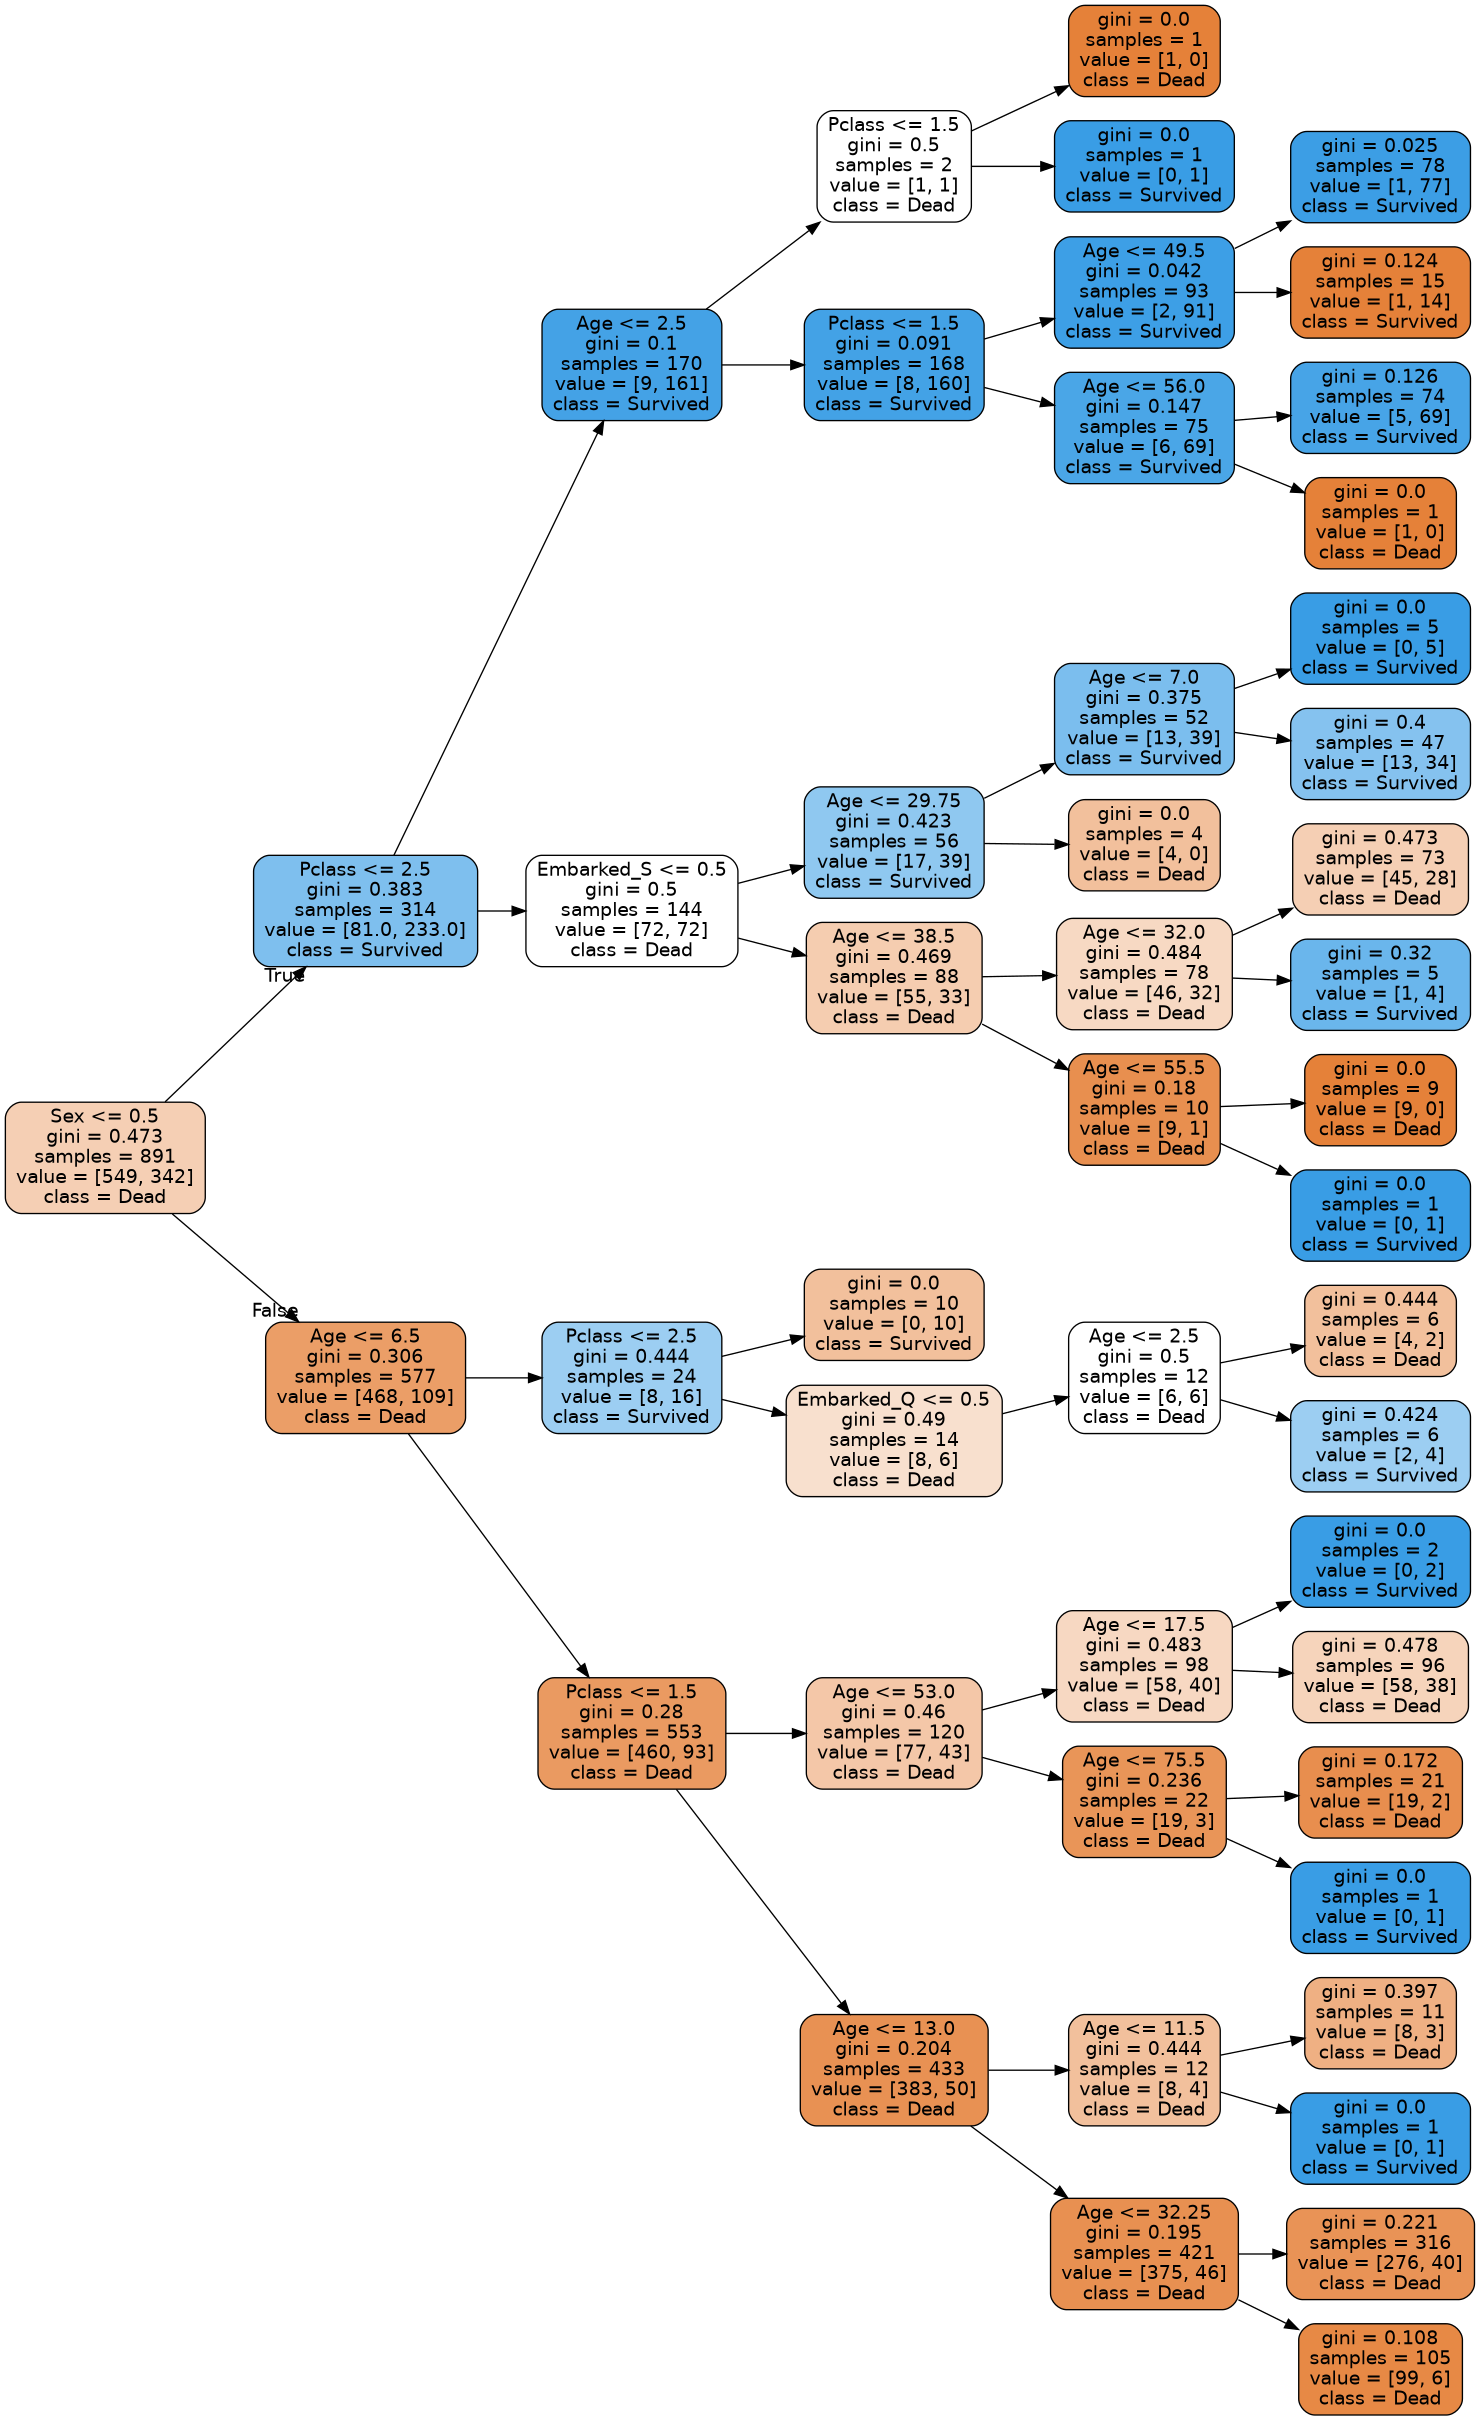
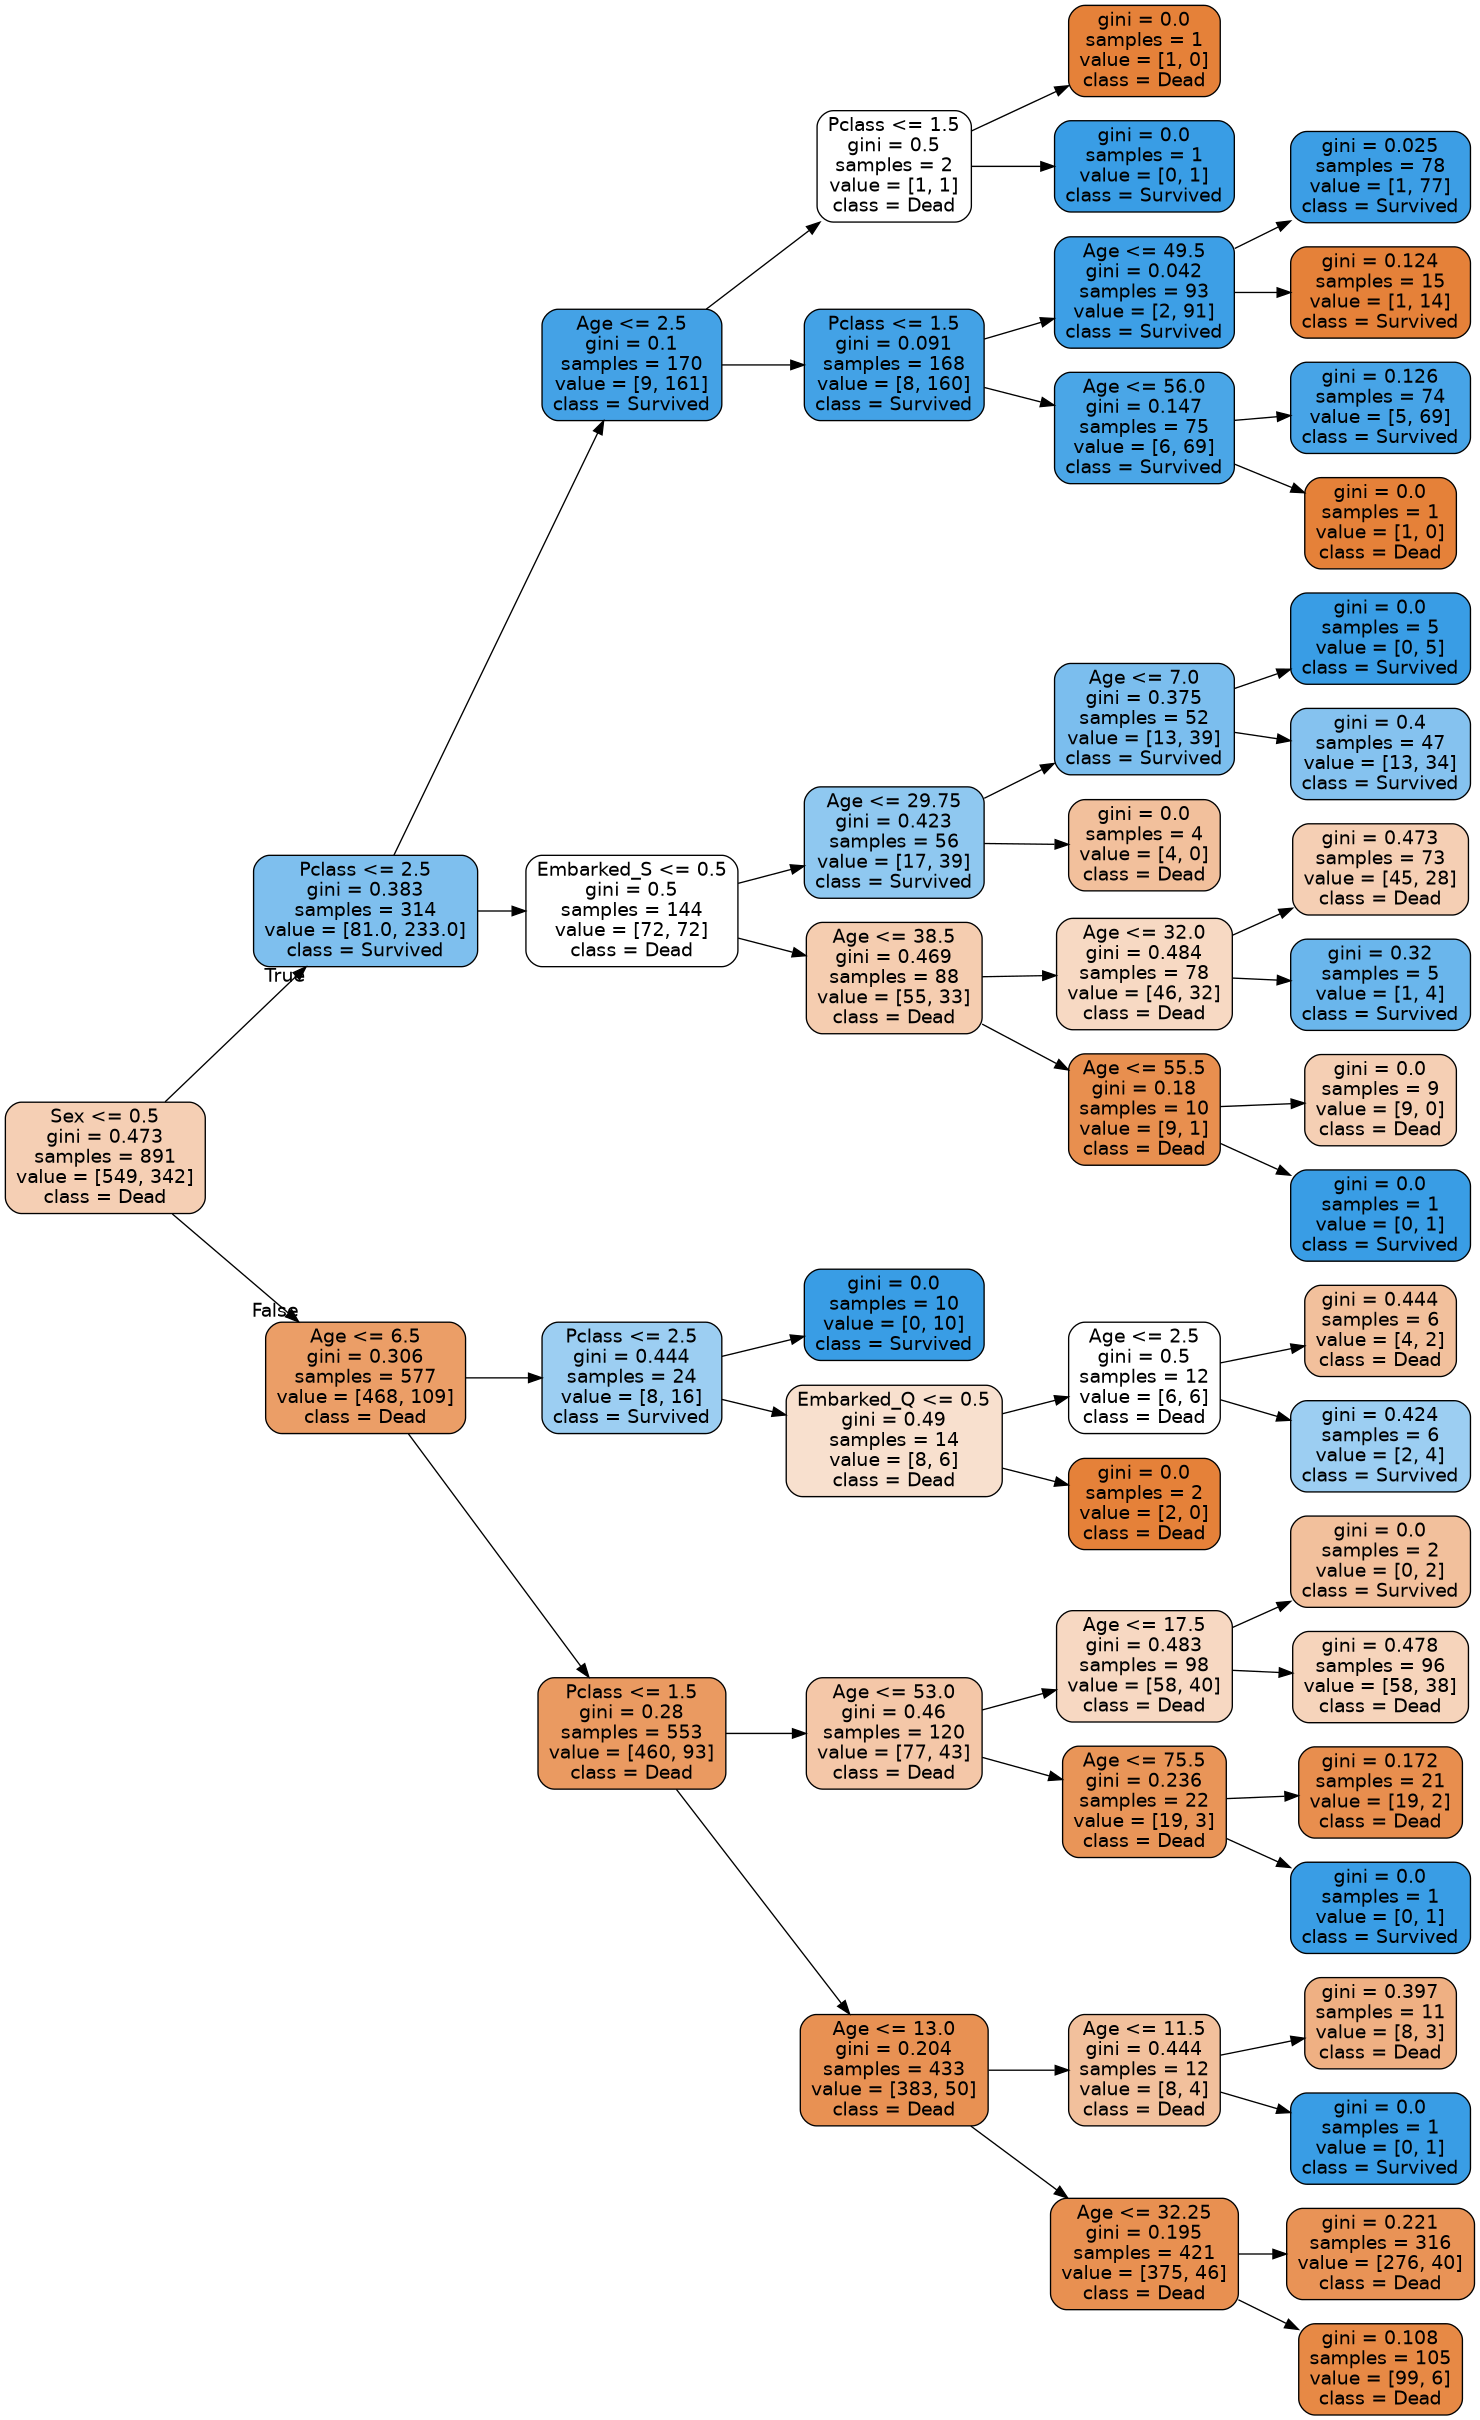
node "gini = 0.0 samples = 9 value = [9, 0] class = Dead": fillcolor #e58139 -> #f5cfb4
node "gini = 0.0 samples = 10 value = [0, 10] class = Survived": fillcolor #f2c09c -> #399de5
node "gini = 0.0 samples = 2 value = [2, 0] class = Dead": added
node "gini = 0.0 samples = 2 value = [0, 2] class = Survived": fillcolor #399de5 -> #f2c09c
